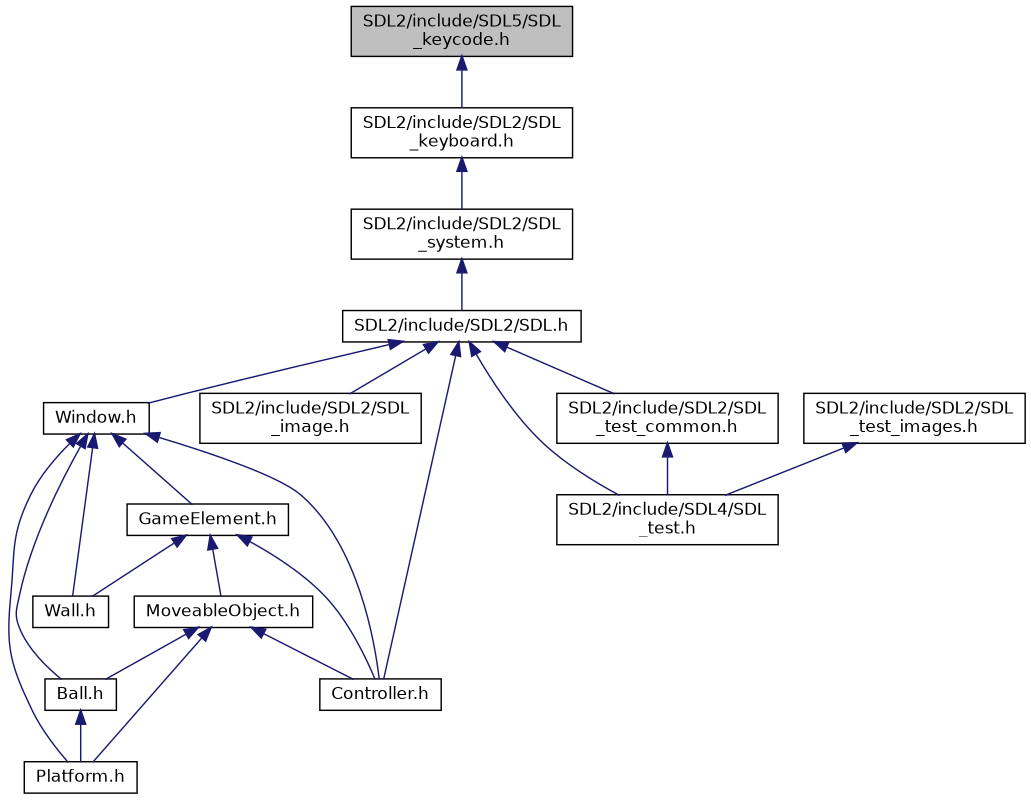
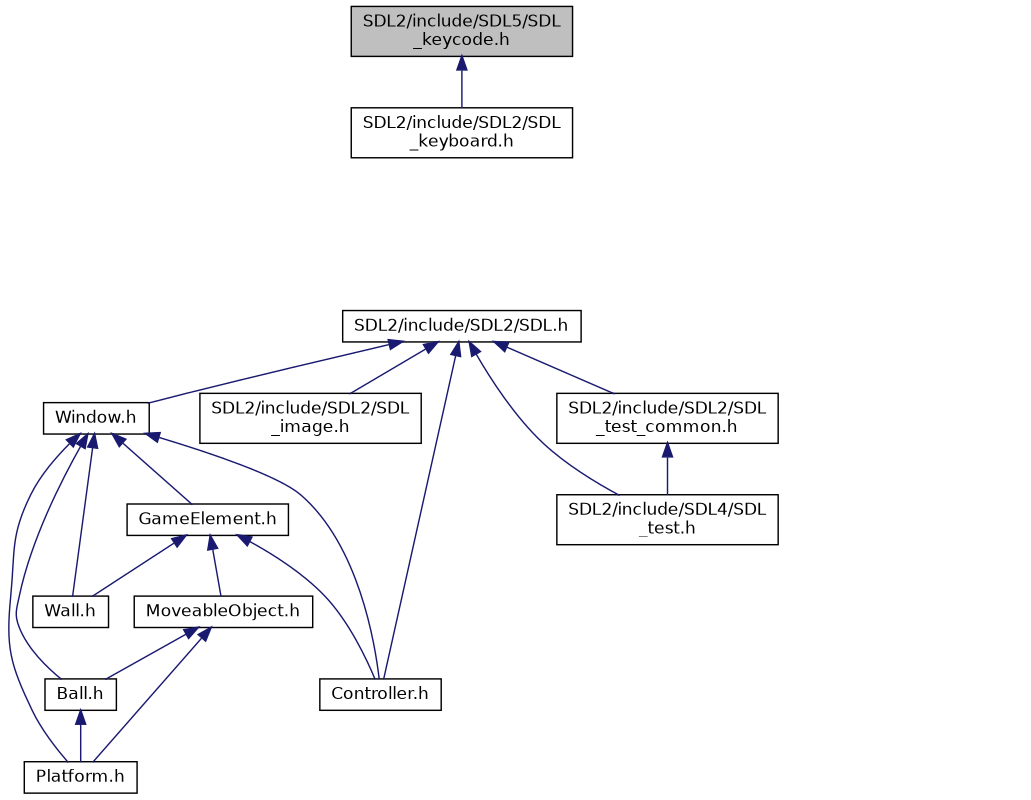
node "SDL2/include/SDL2/SDL _system.h": removed
node "SDL2/include/SDL2/SDL _test_images.h": removed
edge "Controller.h" -> "MoveableObject.h": removed
